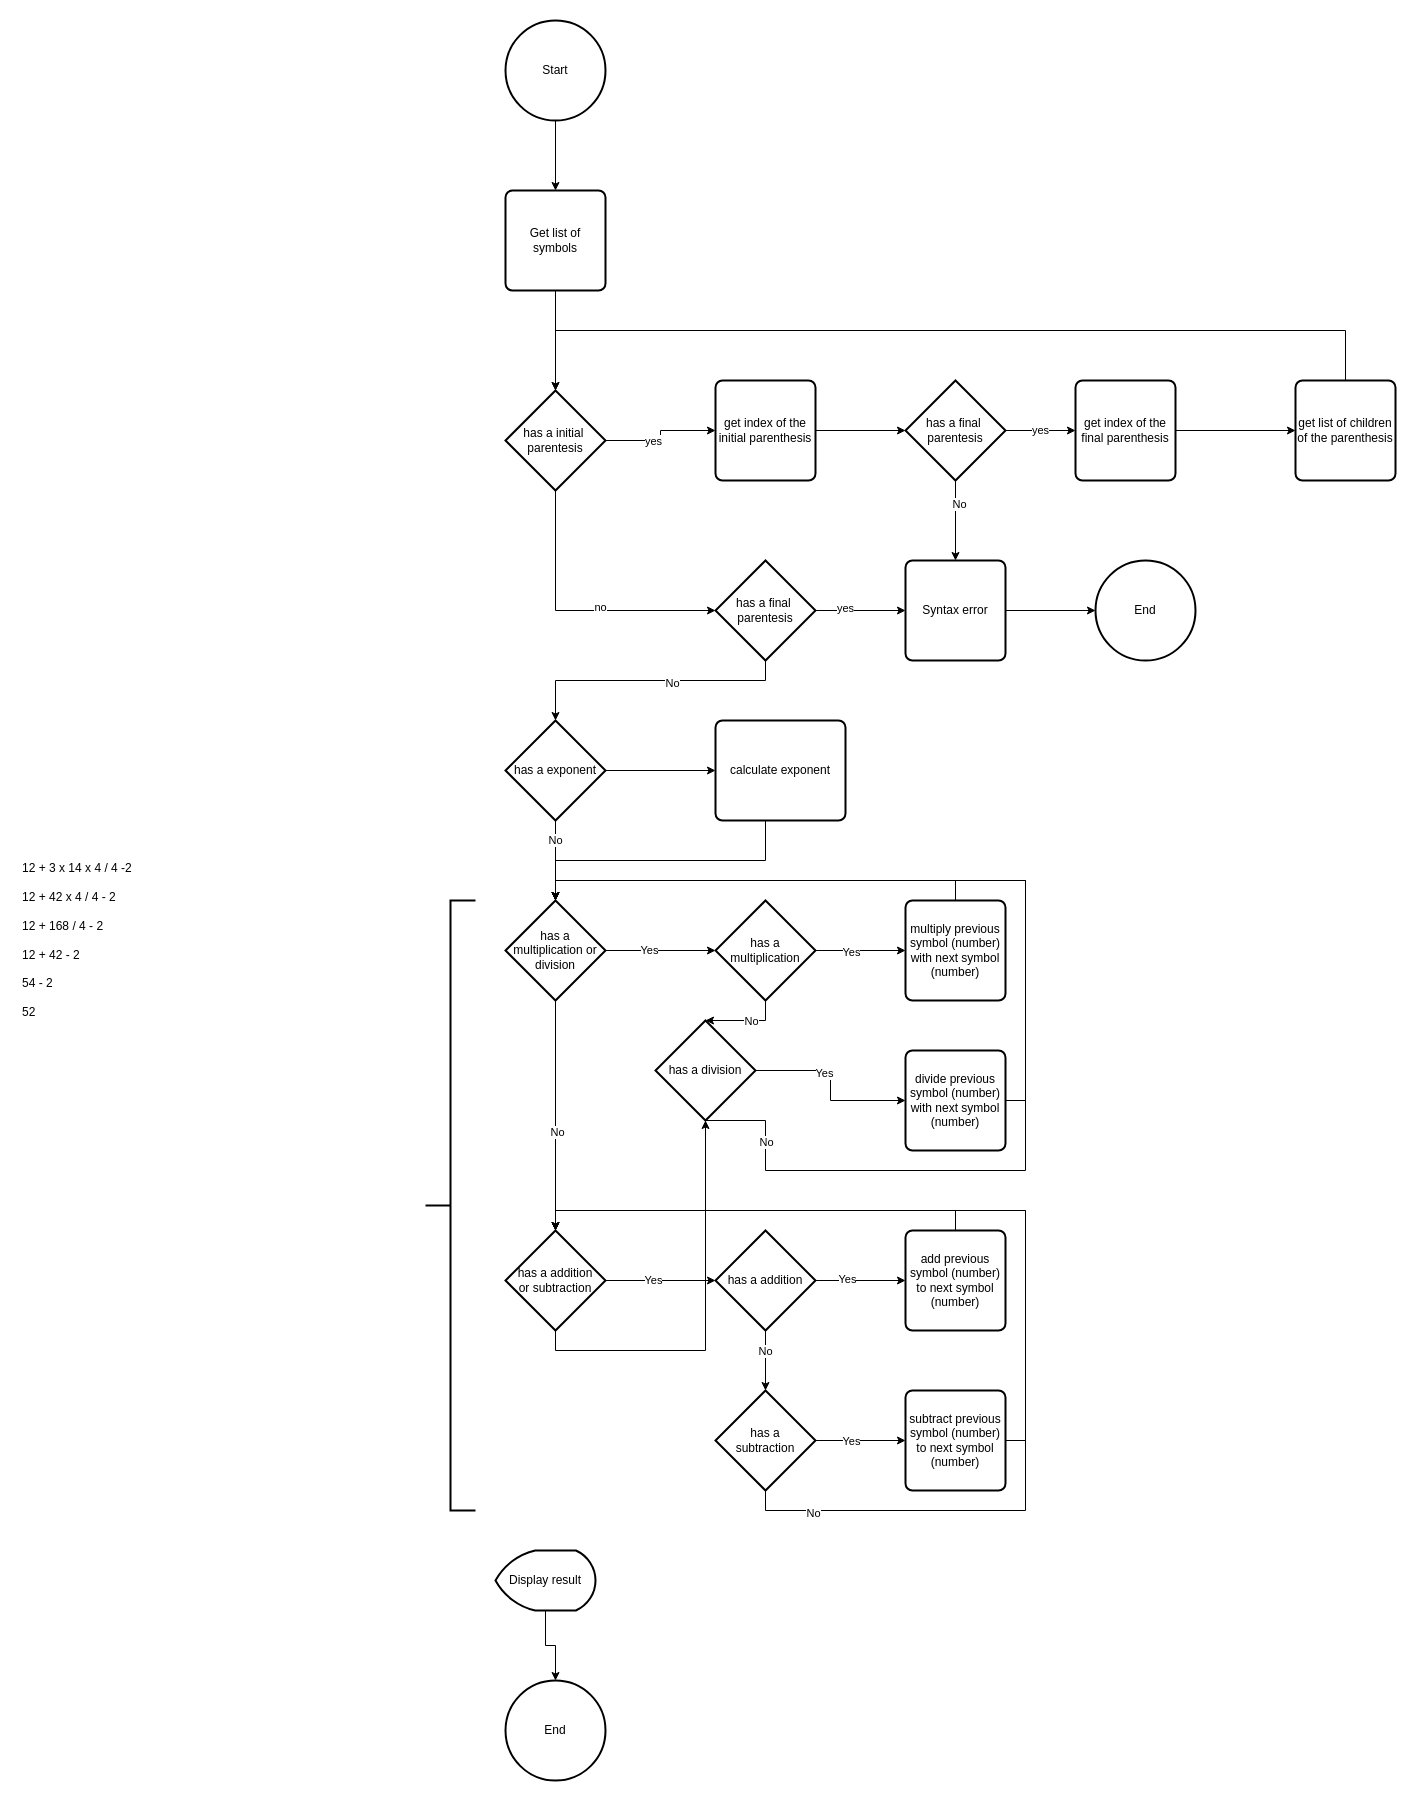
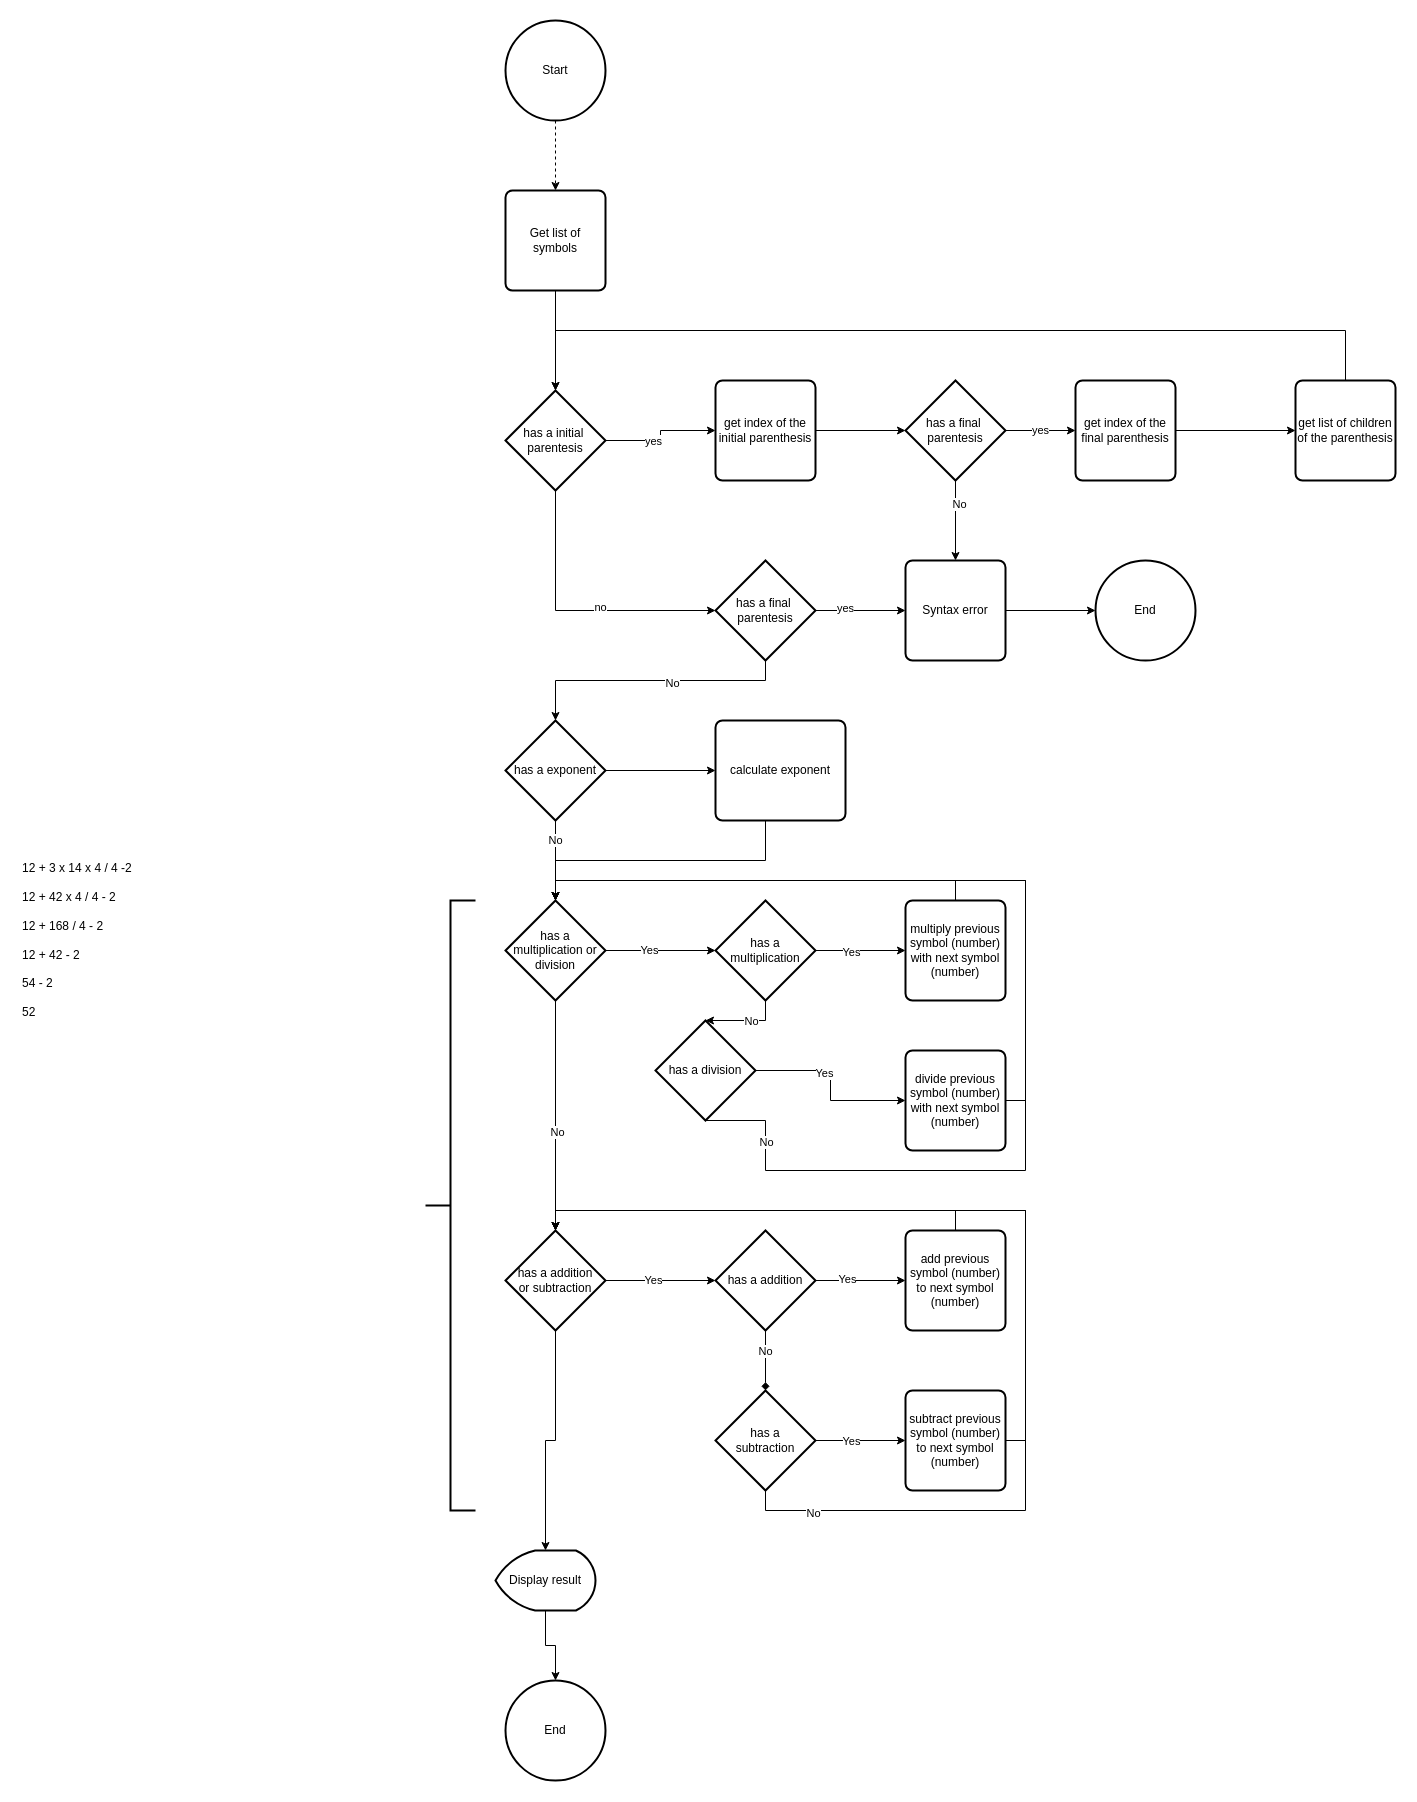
edge "Start" -> "Get list of symbols": style solid -> dashed
edge "has a addition or subtraction" -> "has a division": now "has a addition or subtraction" -> "Display result"
edge "has a addition" -> "has a subtraction": arrowhead classic -> diamond
